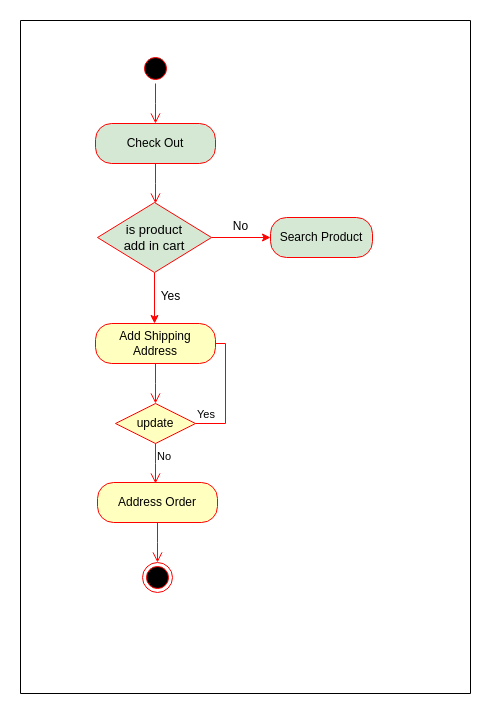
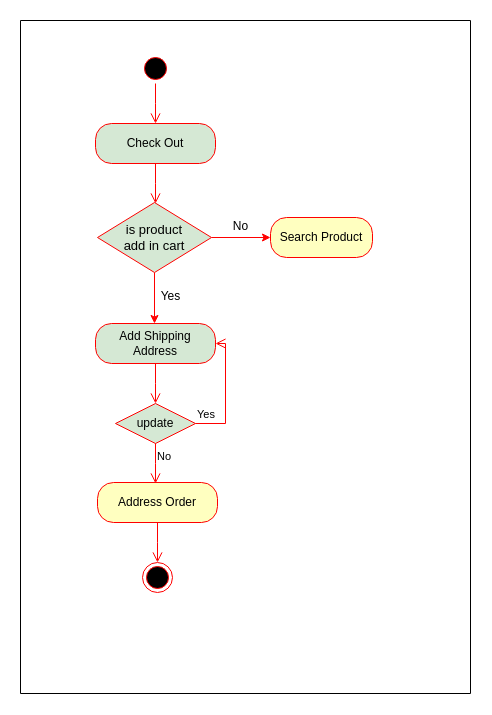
node "Search Product": fillcolor #d5e8d4 -> #ffffc0
node "Add Shipping Address": fillcolor #ffffc0 -> #d5e8d4
edge "Add Shipping Address" -- "update": arrowhead none -> open
node "update": fillcolor #ffffc0 -> #d5e8d4
